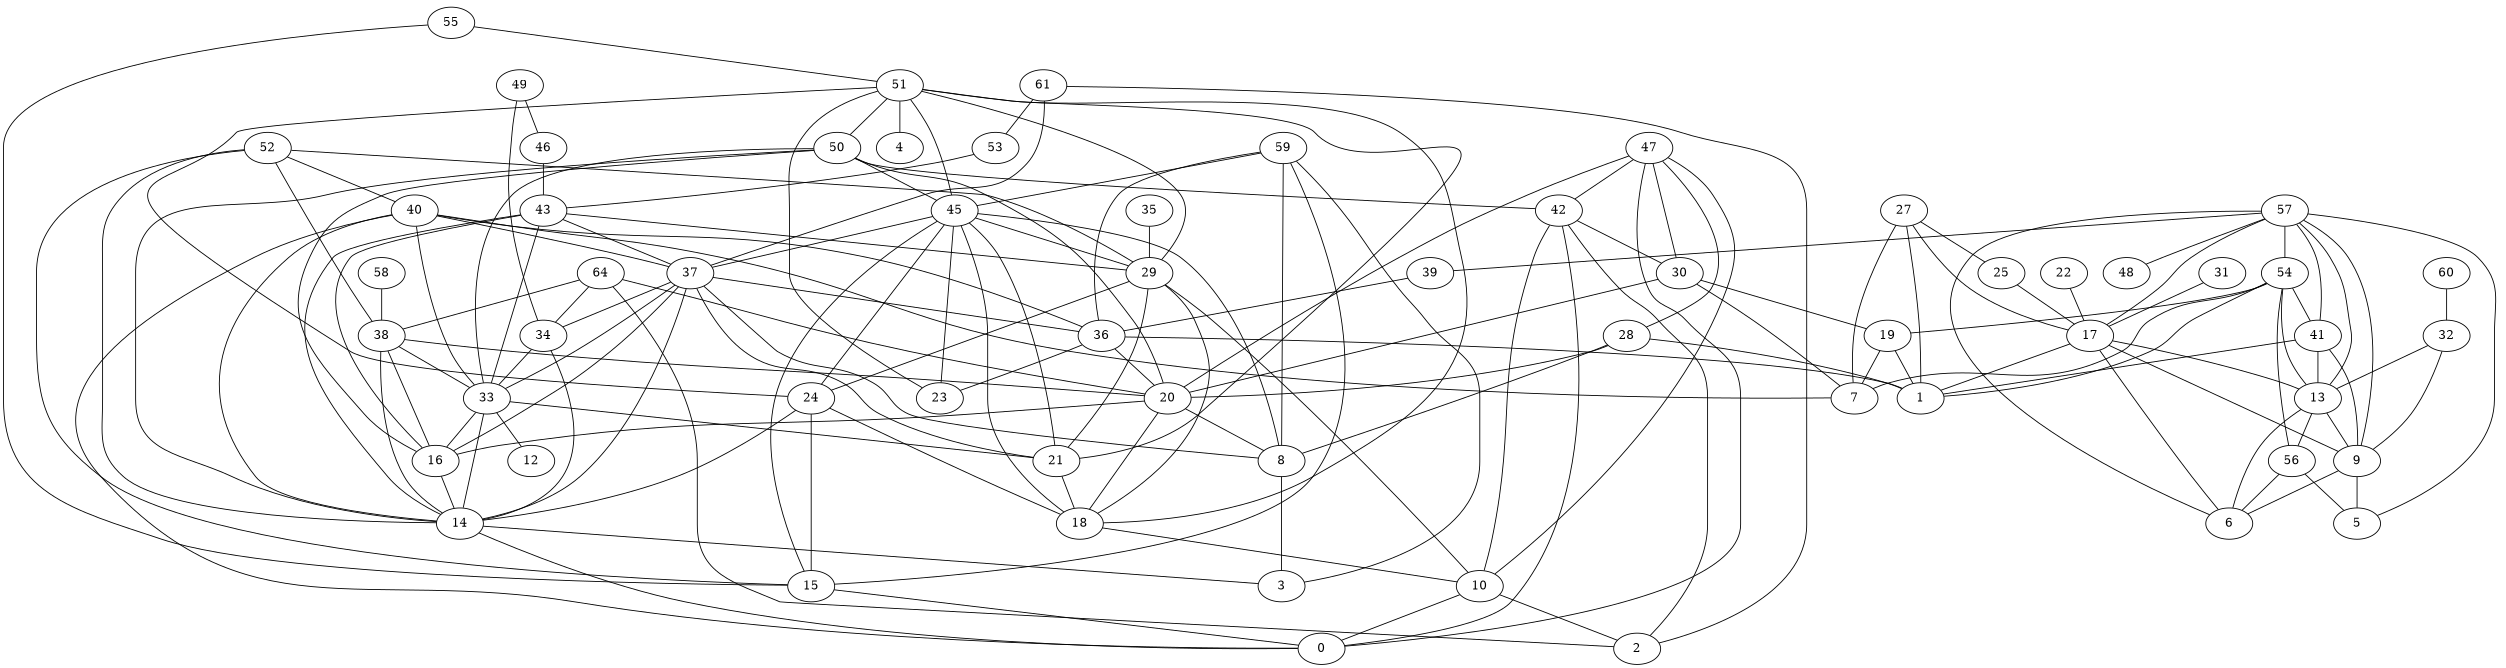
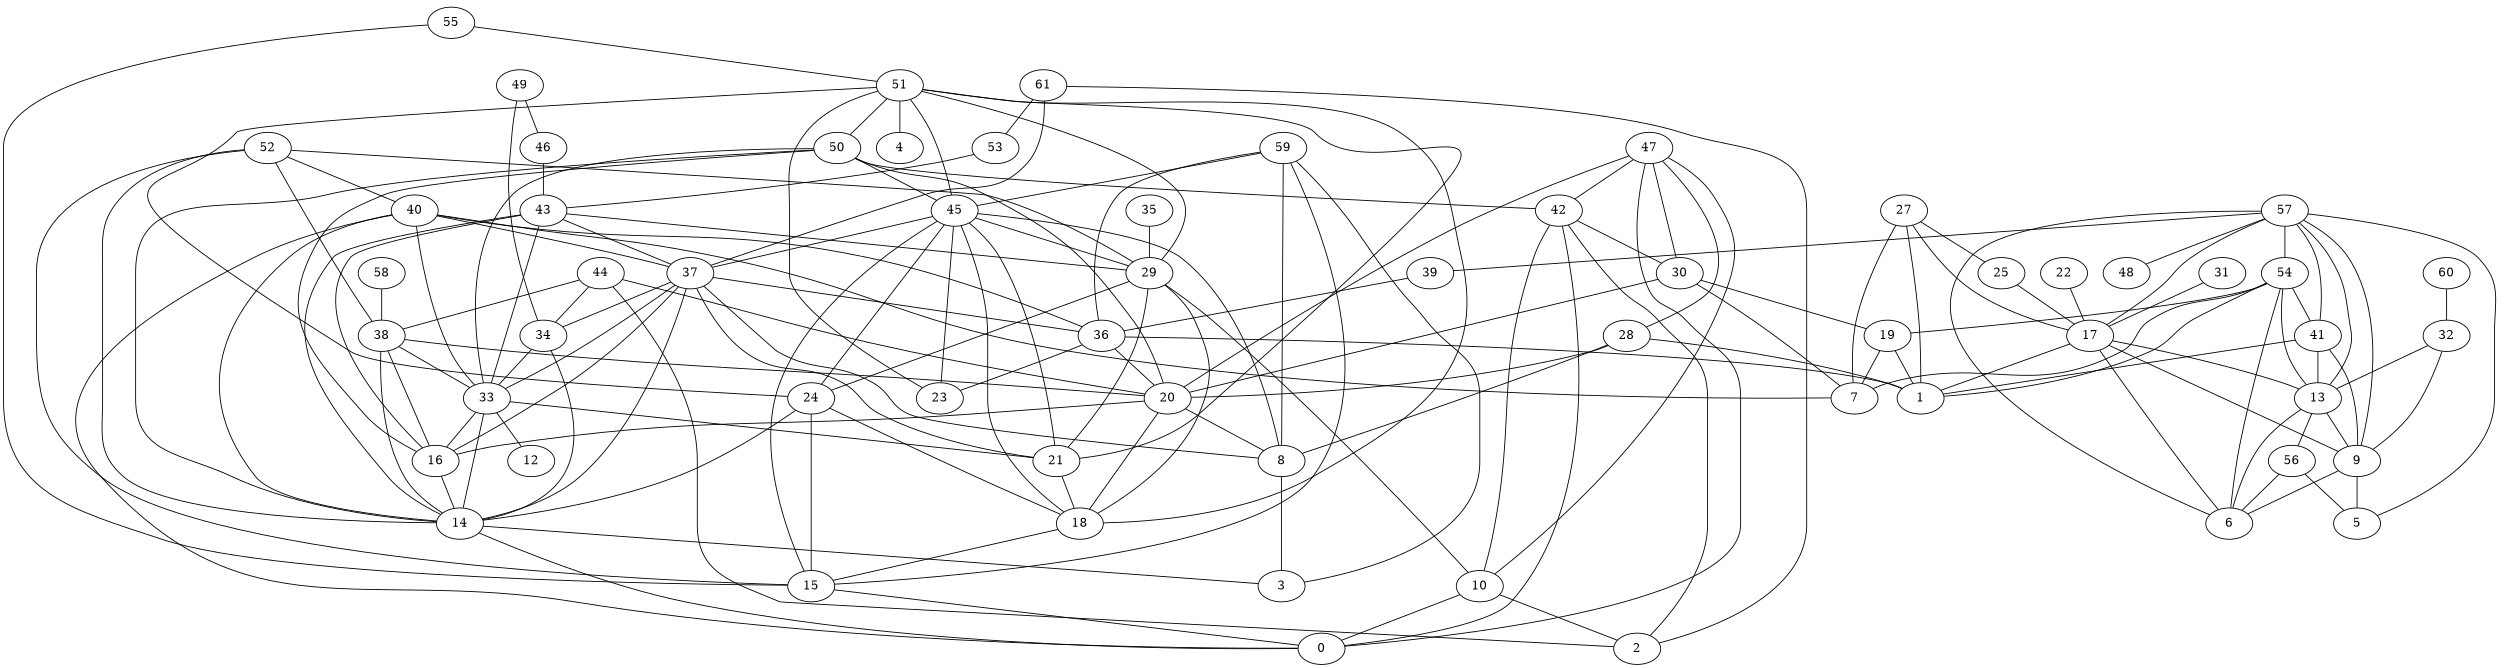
node "64": label "64" -> "44"
edge "54" -- "56": now "54" -- "6"
edge "18" -- "10": now "18" -- "15"
